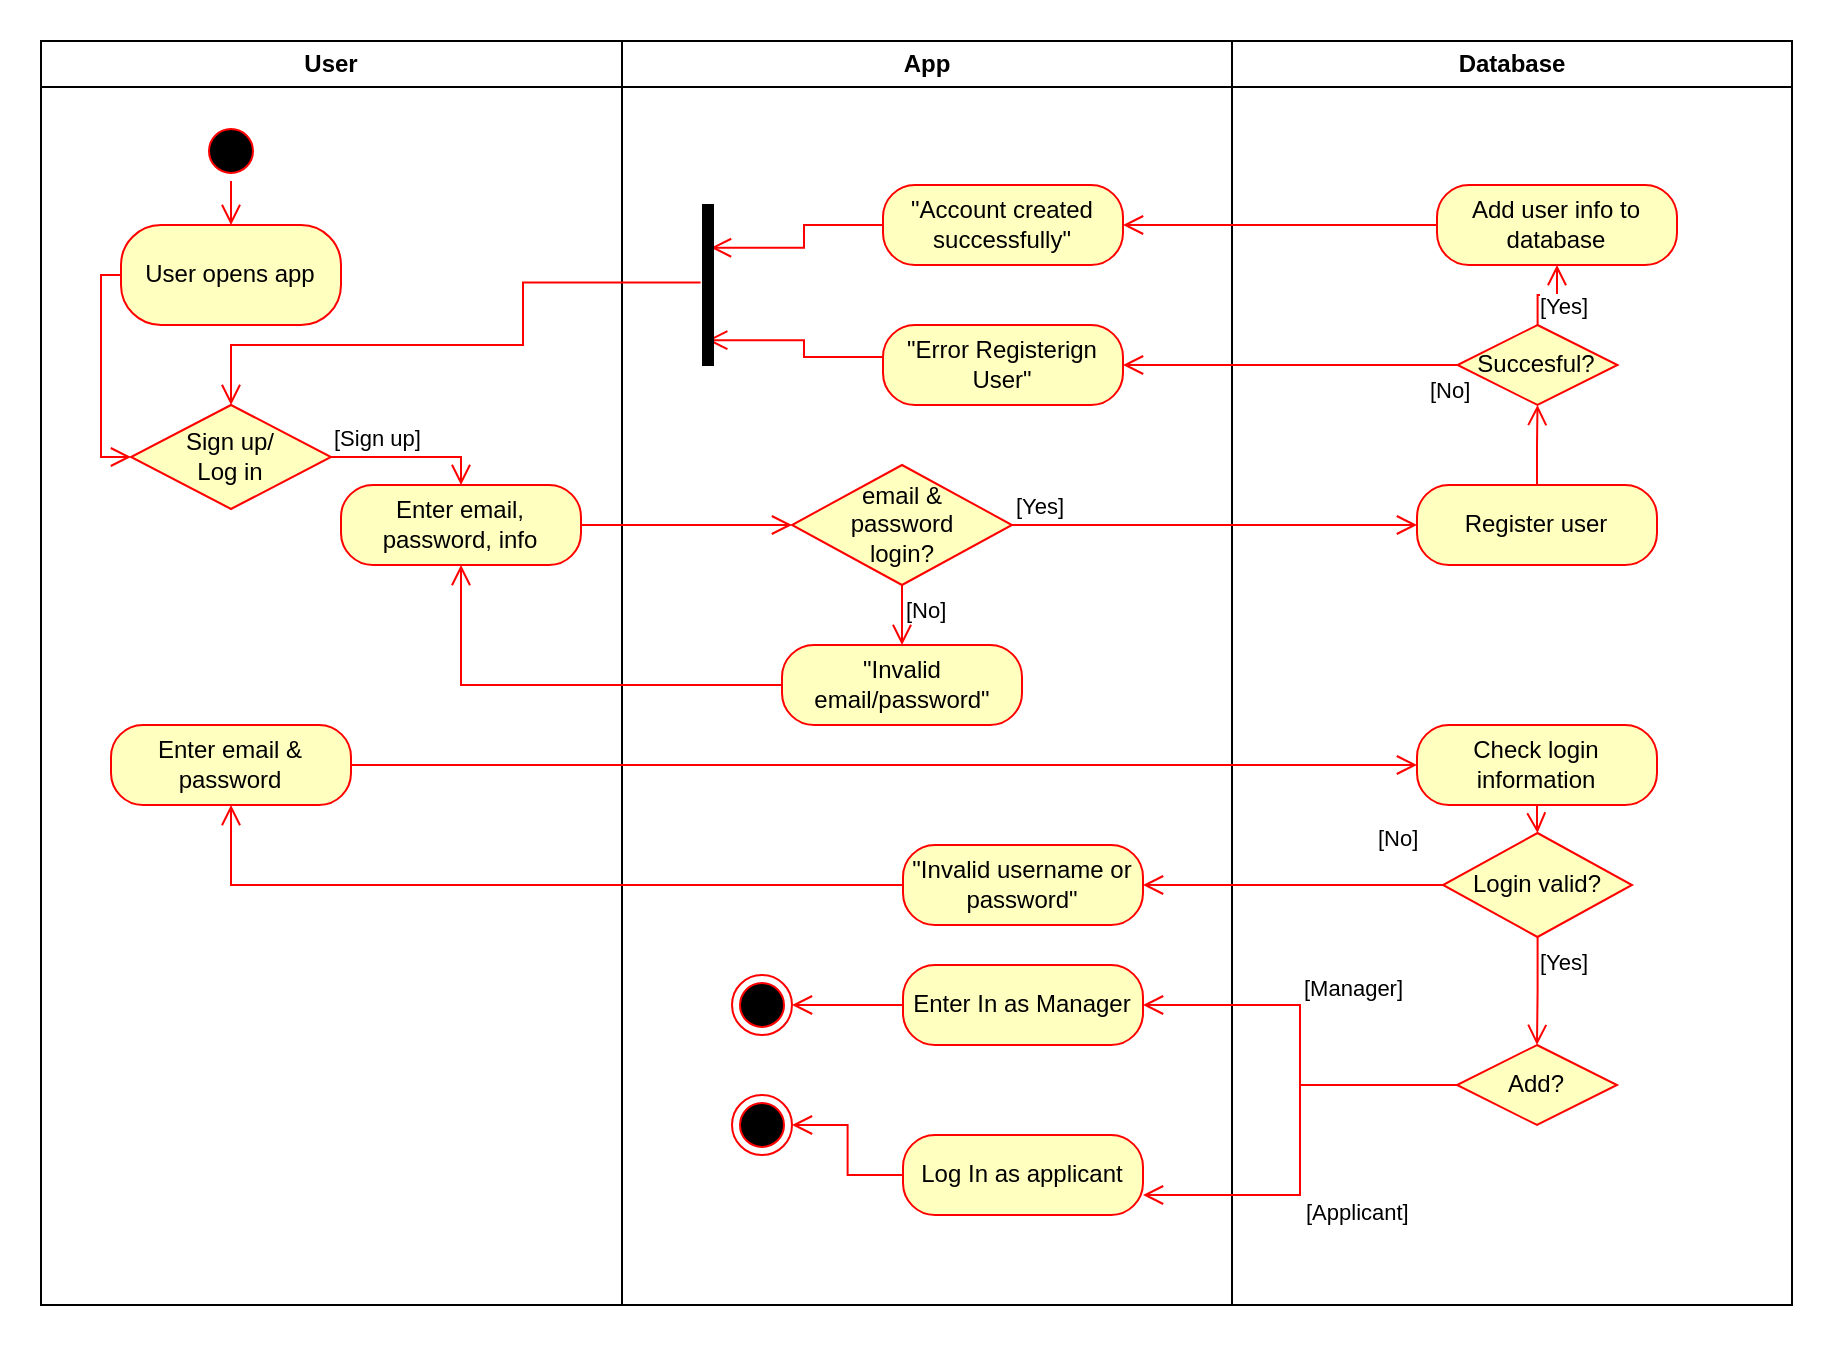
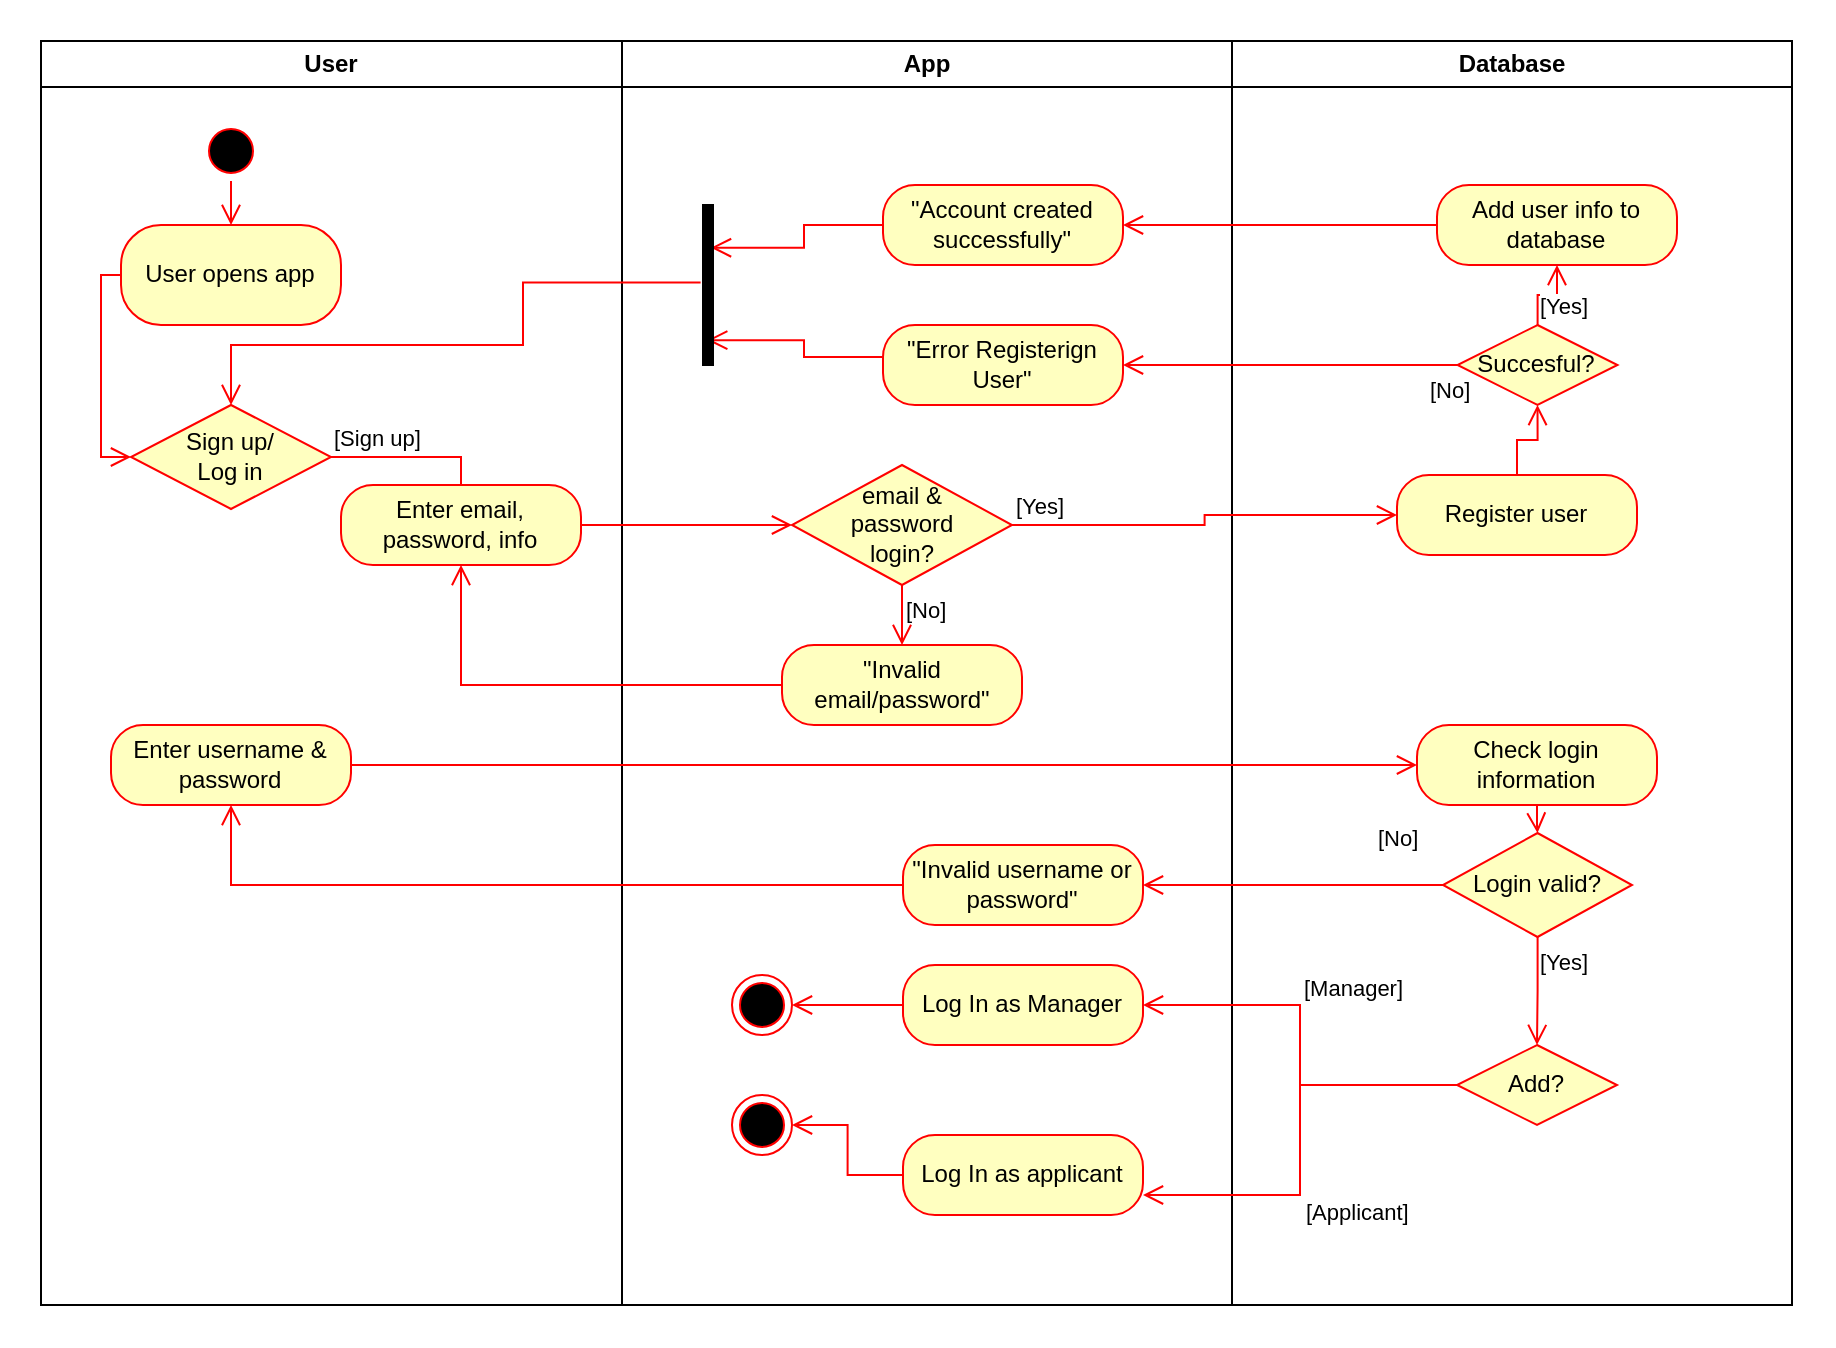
edge "Sign up/ Log in" -> "Enter email, password, info": arrowhead open -> none
node "Register user": moved (1537, 525) -> (1517, 515)
node "Enter email & password": label "Enter email & password" -> "Enter username & password"
node "Enter In as Manager": label "Enter In as Manager" -> "Log In as Manager"
